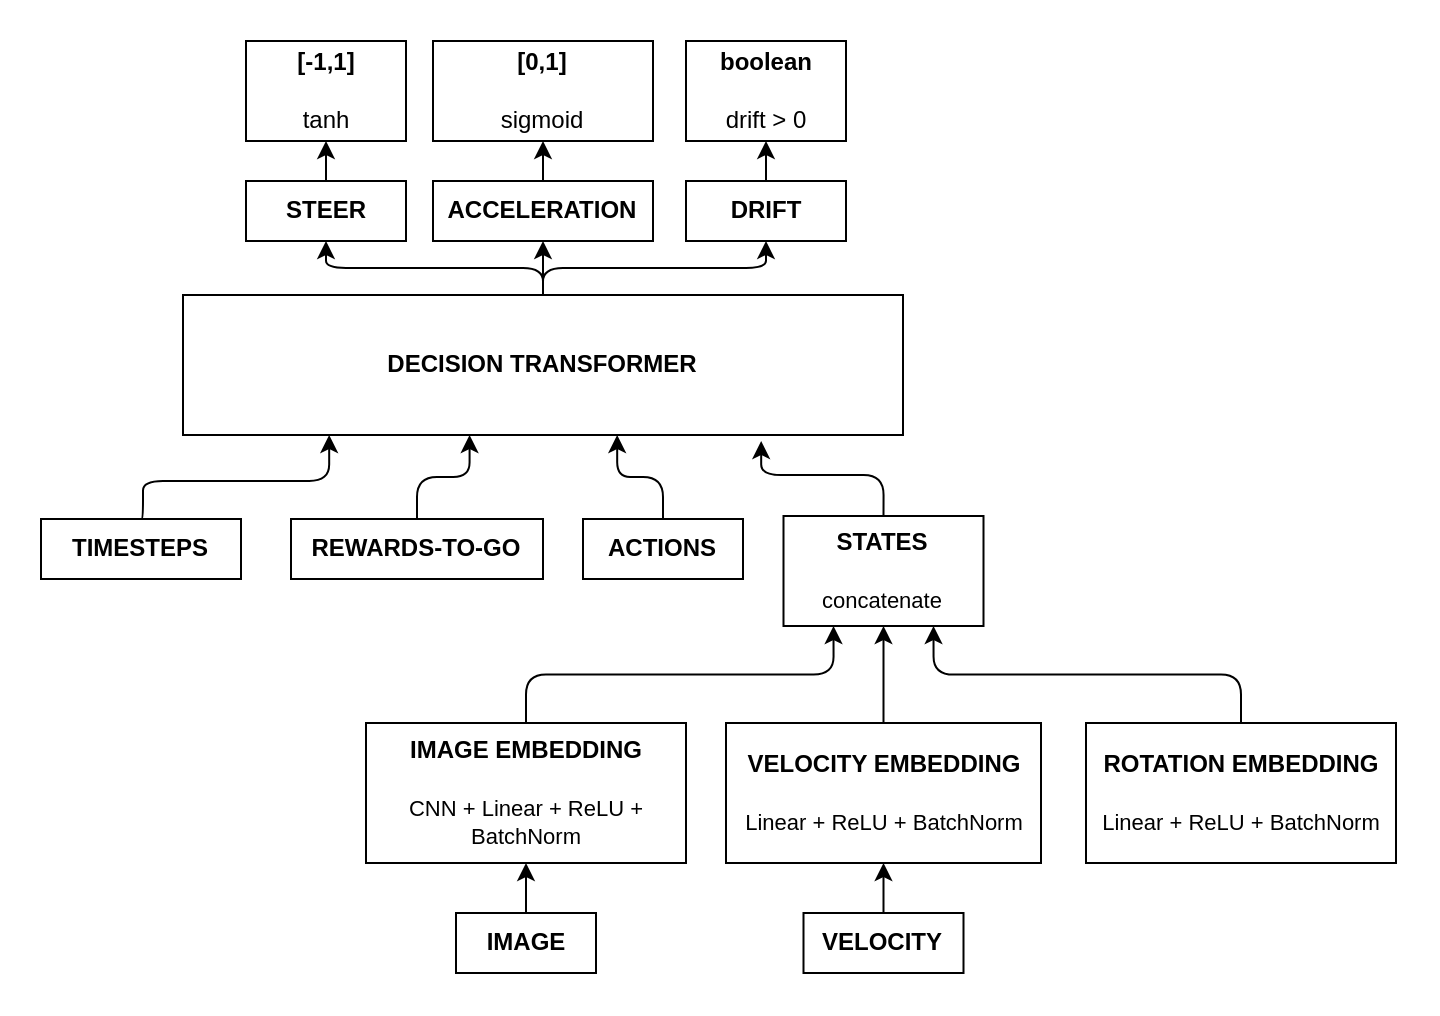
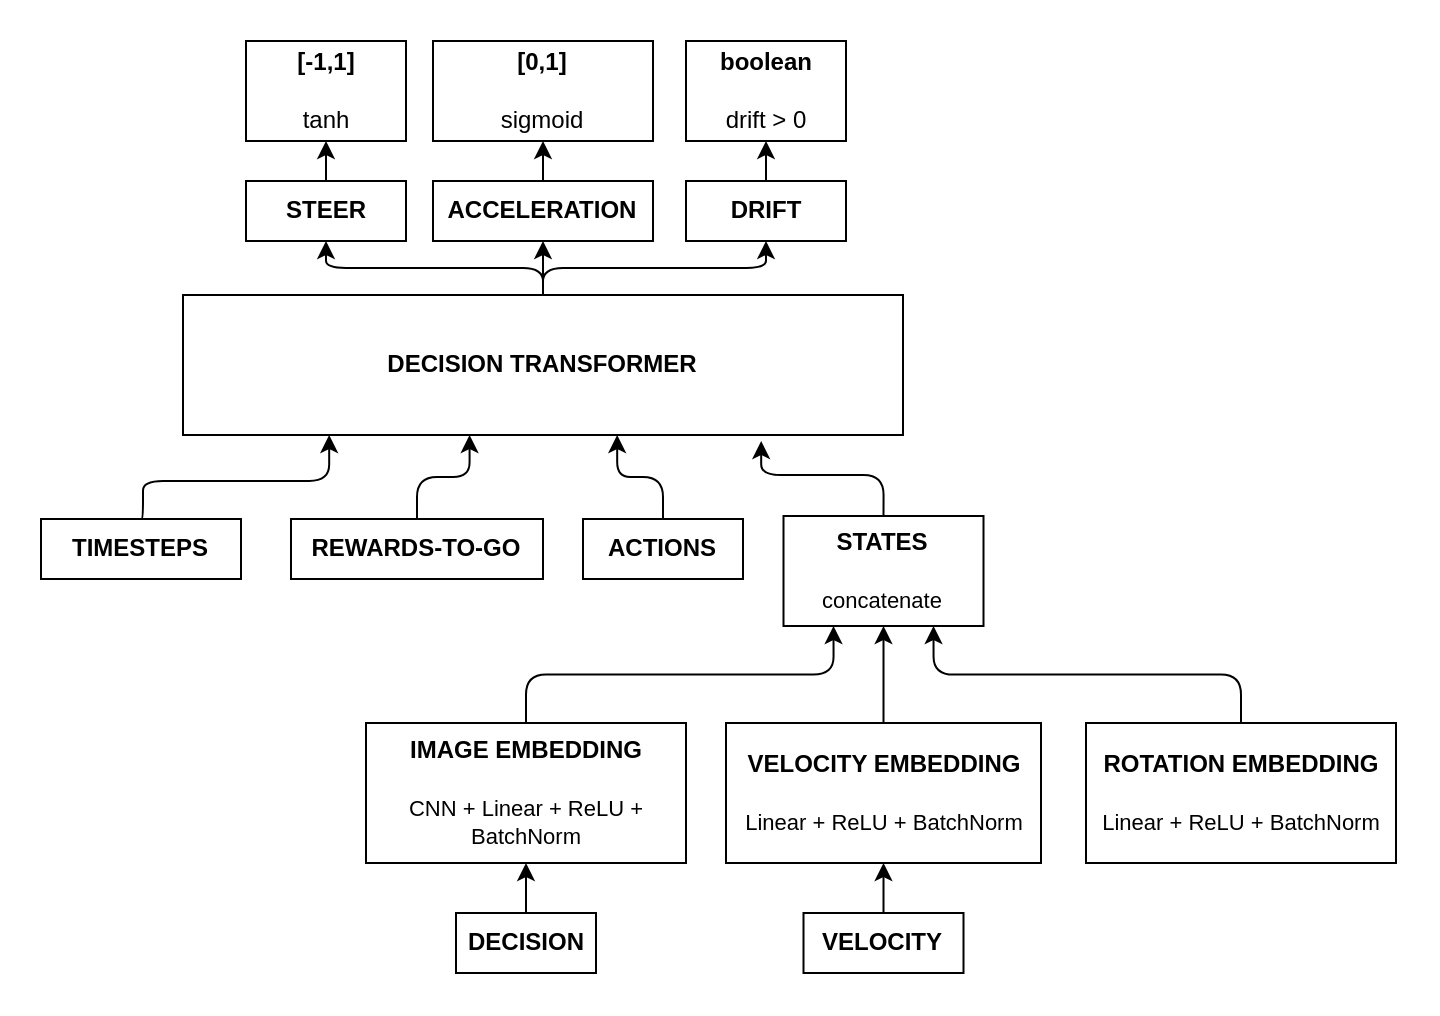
node "IMAGE": label "IMAGE" -> "DECISION"
